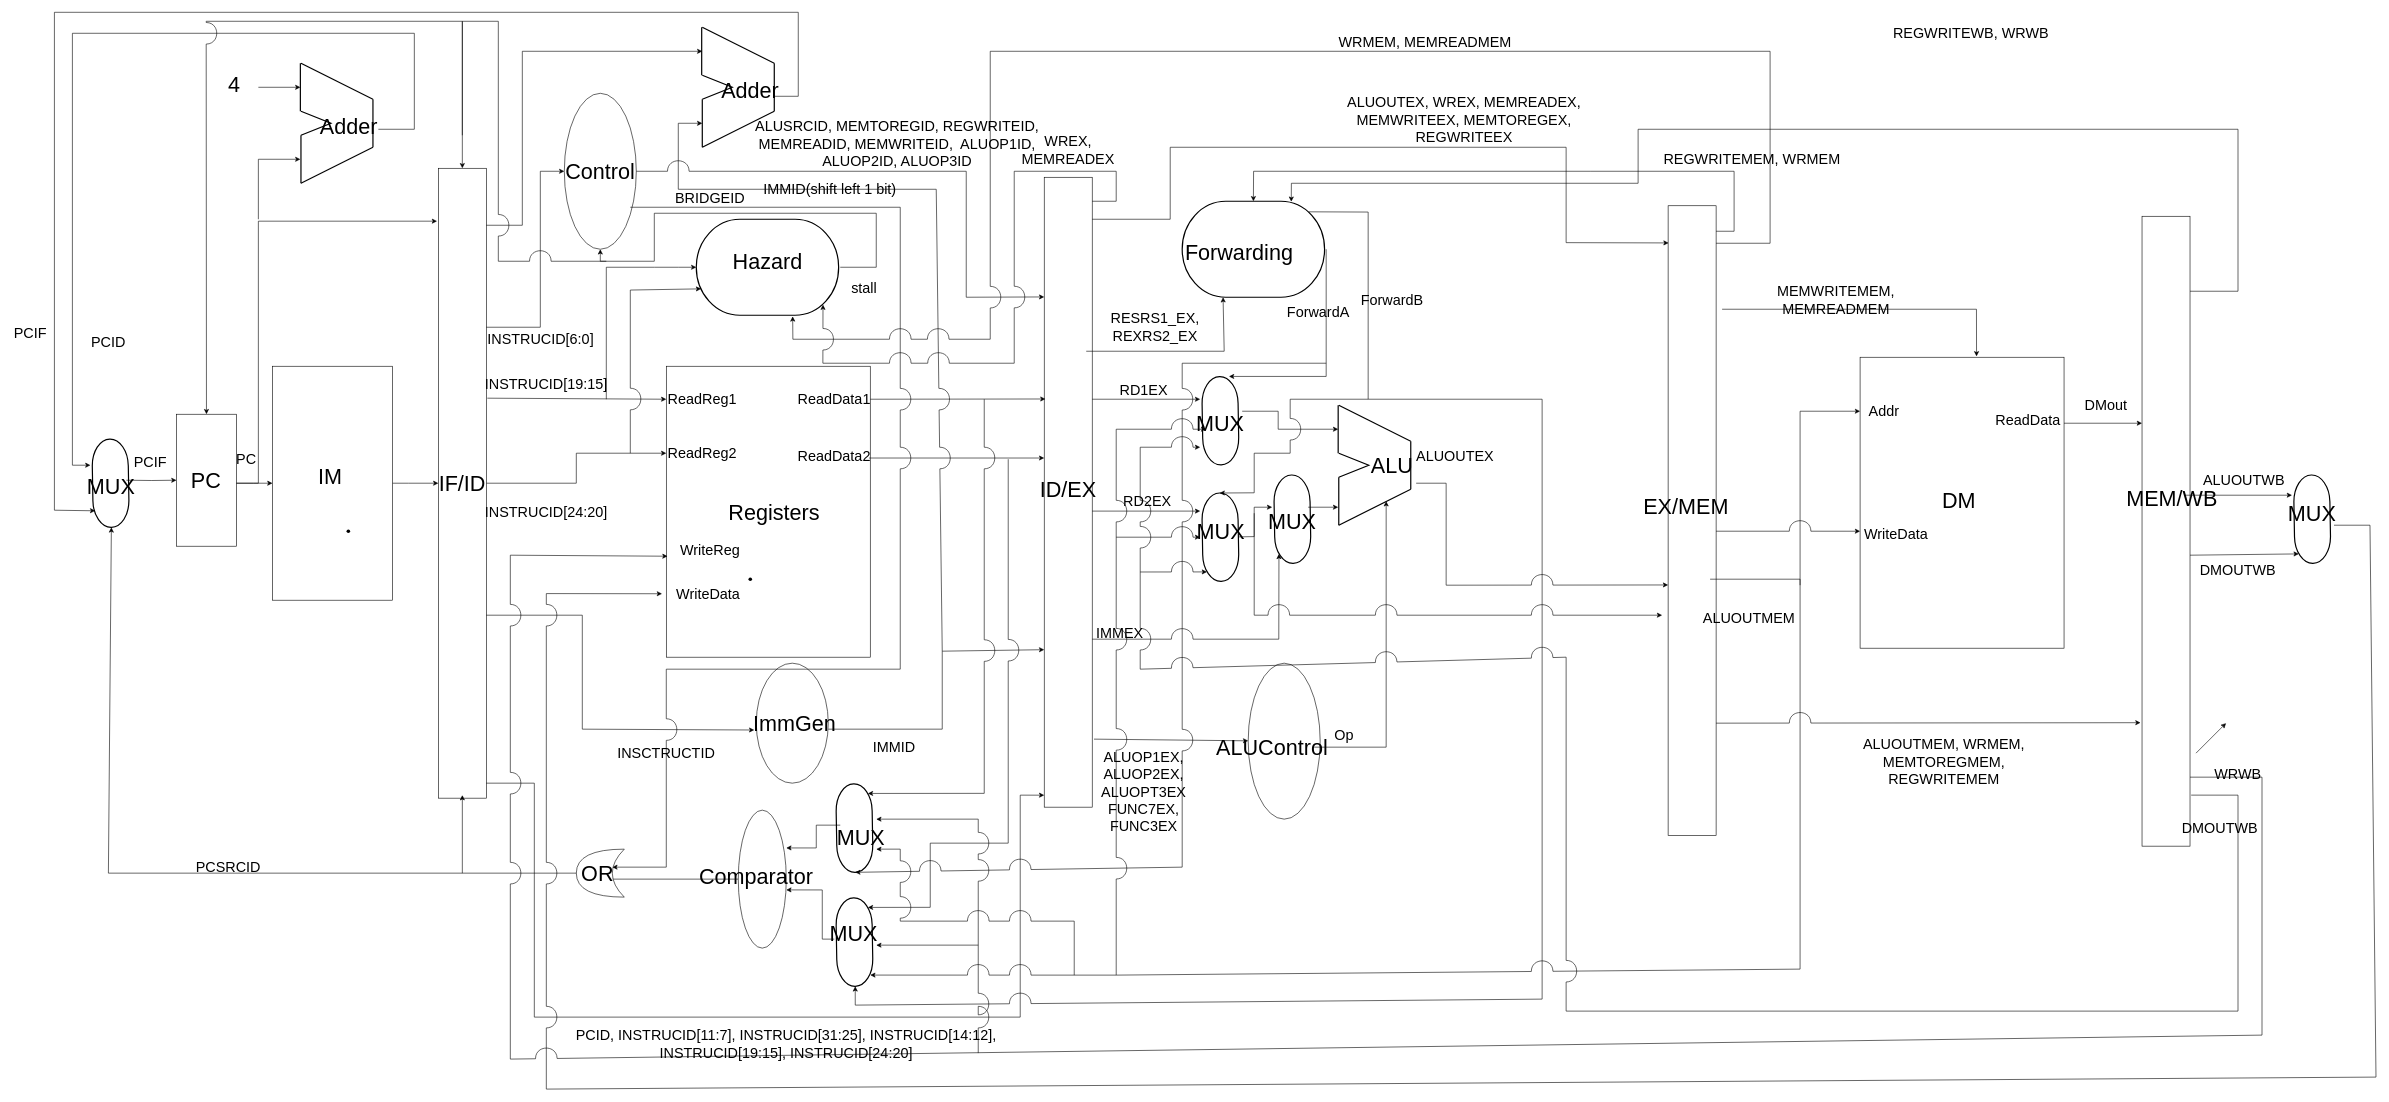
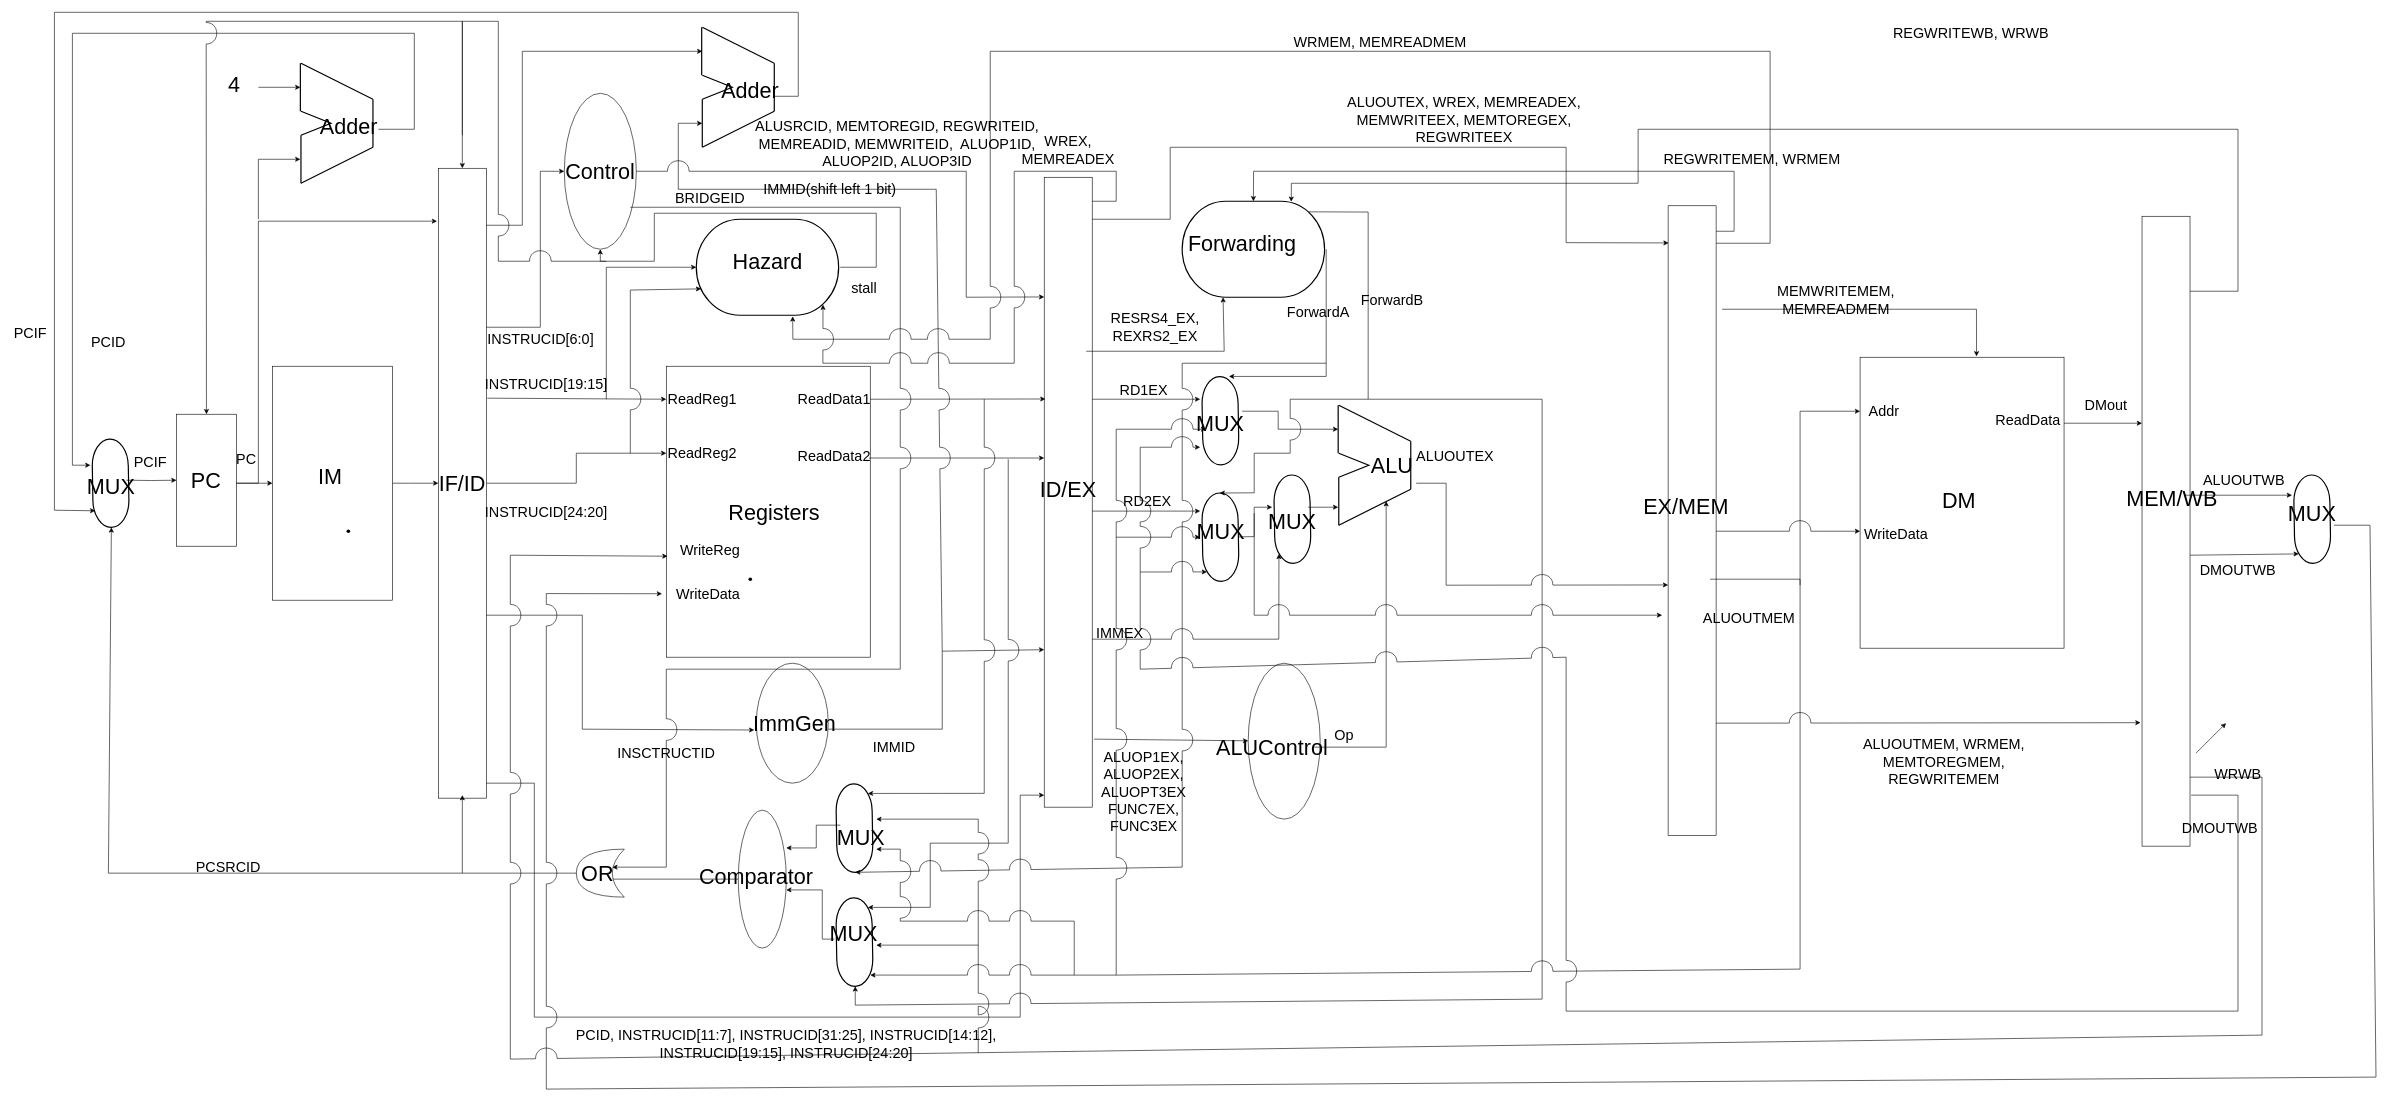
node "WRMEM, MEMREADMEM": moved (1425, 42) -> (1380, 42)
node "Forwarding": moved (1239, 252) -> (1242, 243)
node "RESRS1_EX, REXRS2_EX": label "RESRS1_EX, REXRS2_EX" -> "RESRS4_EX, REXRS2_EX"
